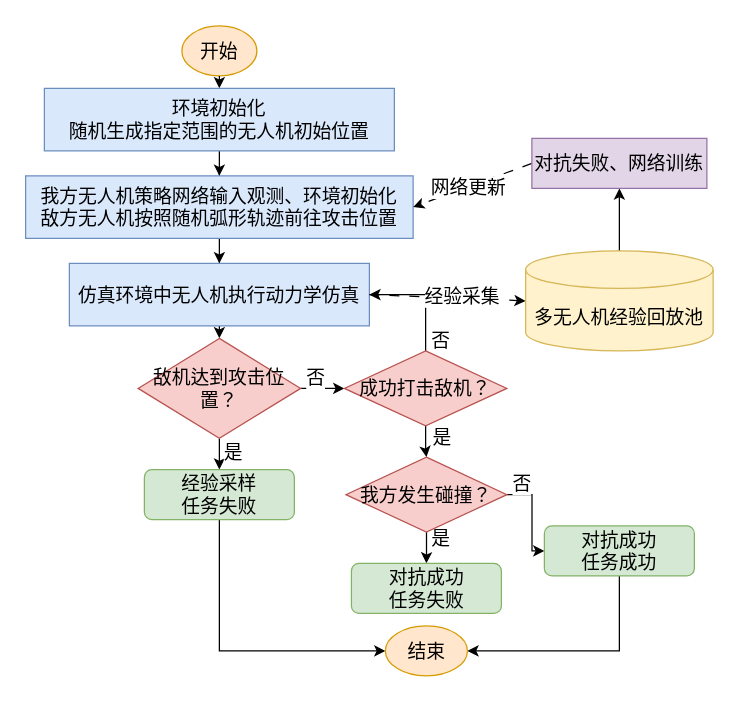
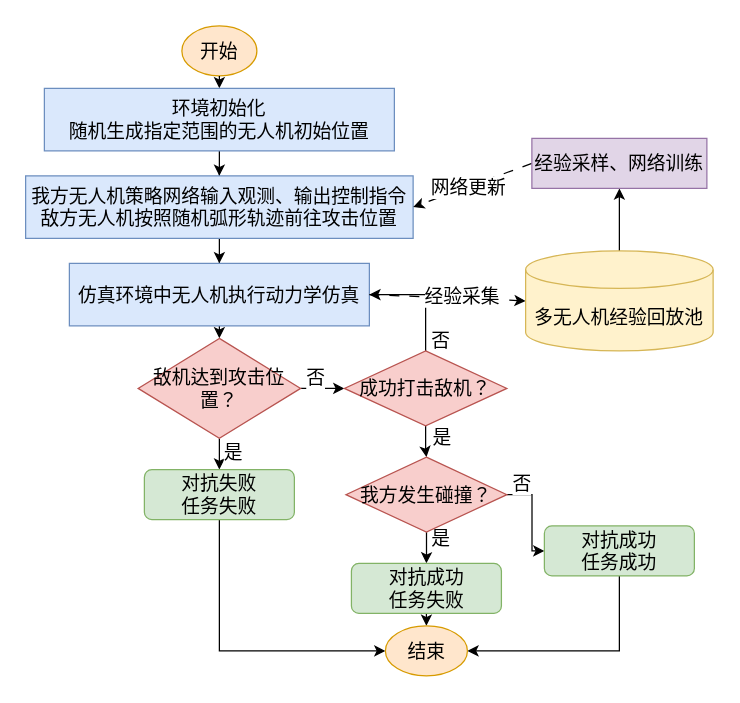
node "对抗失败、网络训练": label "对抗失败、网络训练" -> "经验采样、网络训练"
node "我方无人机策略网络输入观测、环境初始化 敌方无人机按照随机弧形轨迹前往攻击位置": label "我方无人机策略网络输入观测、环境初始化 敌方无人机按照随机弧形轨迹前往攻击位置" -> "我方无人机策略网络输入观测、输出控制指令 敌方无人机按照随机弧形轨迹前往攻击位置"
node "经验采样 任务失败": label "经验采样 任务失败" -> "对抗失败 任务失败"
edge "对抗成功 任务失败" -> "结束": added
